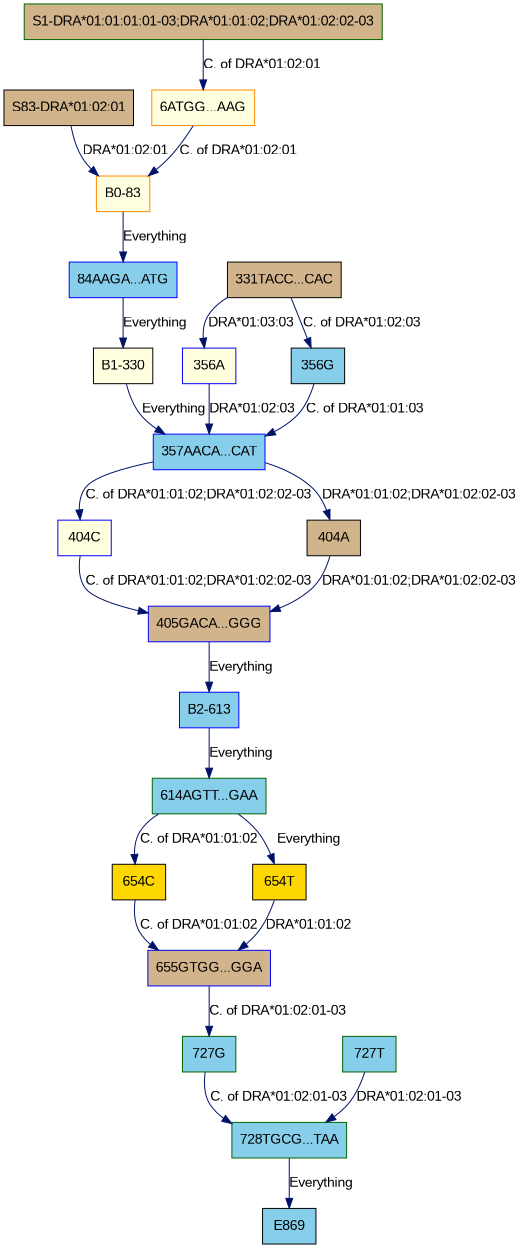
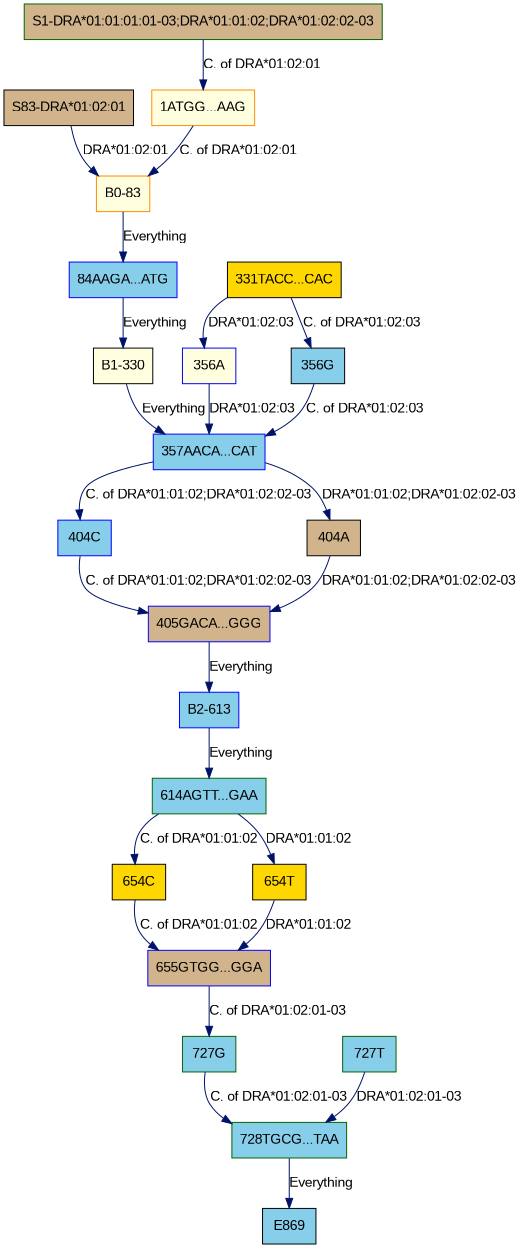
node "6ATGG...AAG": label "6ATGG...AAG" -> "1ATGG...AAG"
node "331TACC...CAC": fillcolor tan -> gold
edge "331TACC...CAC" -> "356A": label "DRA*01:03:03" -> "DRA*01:02:03"
edge "356G" -> "357AACA...CAT": label "C. of DRA*01:01:03" -> "C. of DRA*01:02:03"
node "404C": fillcolor lightyellow -> skyblue
edge "614AGTT...GAA" -> "654T": label "Everything" -> "DRA*01:01:02"
